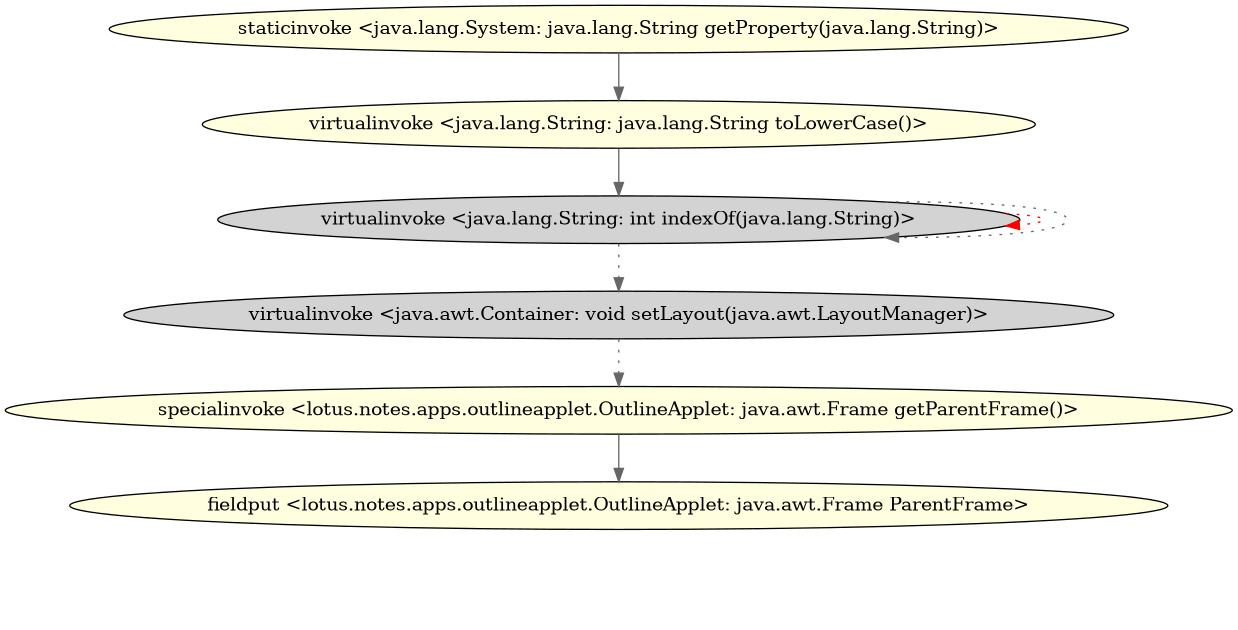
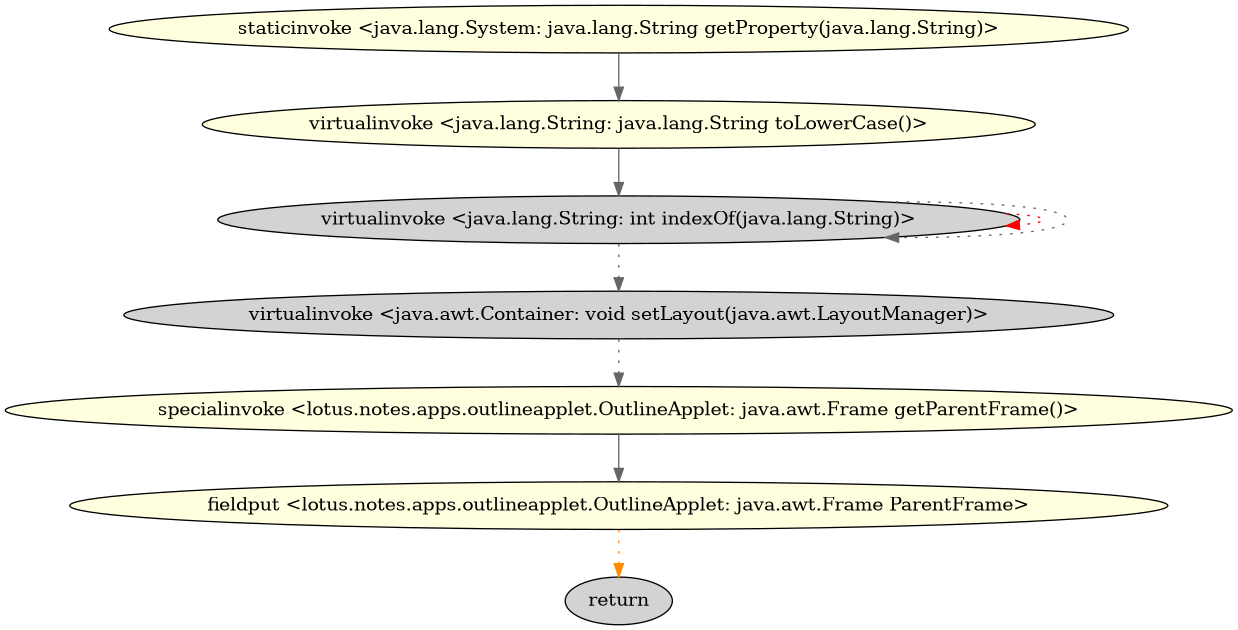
node "return": added
